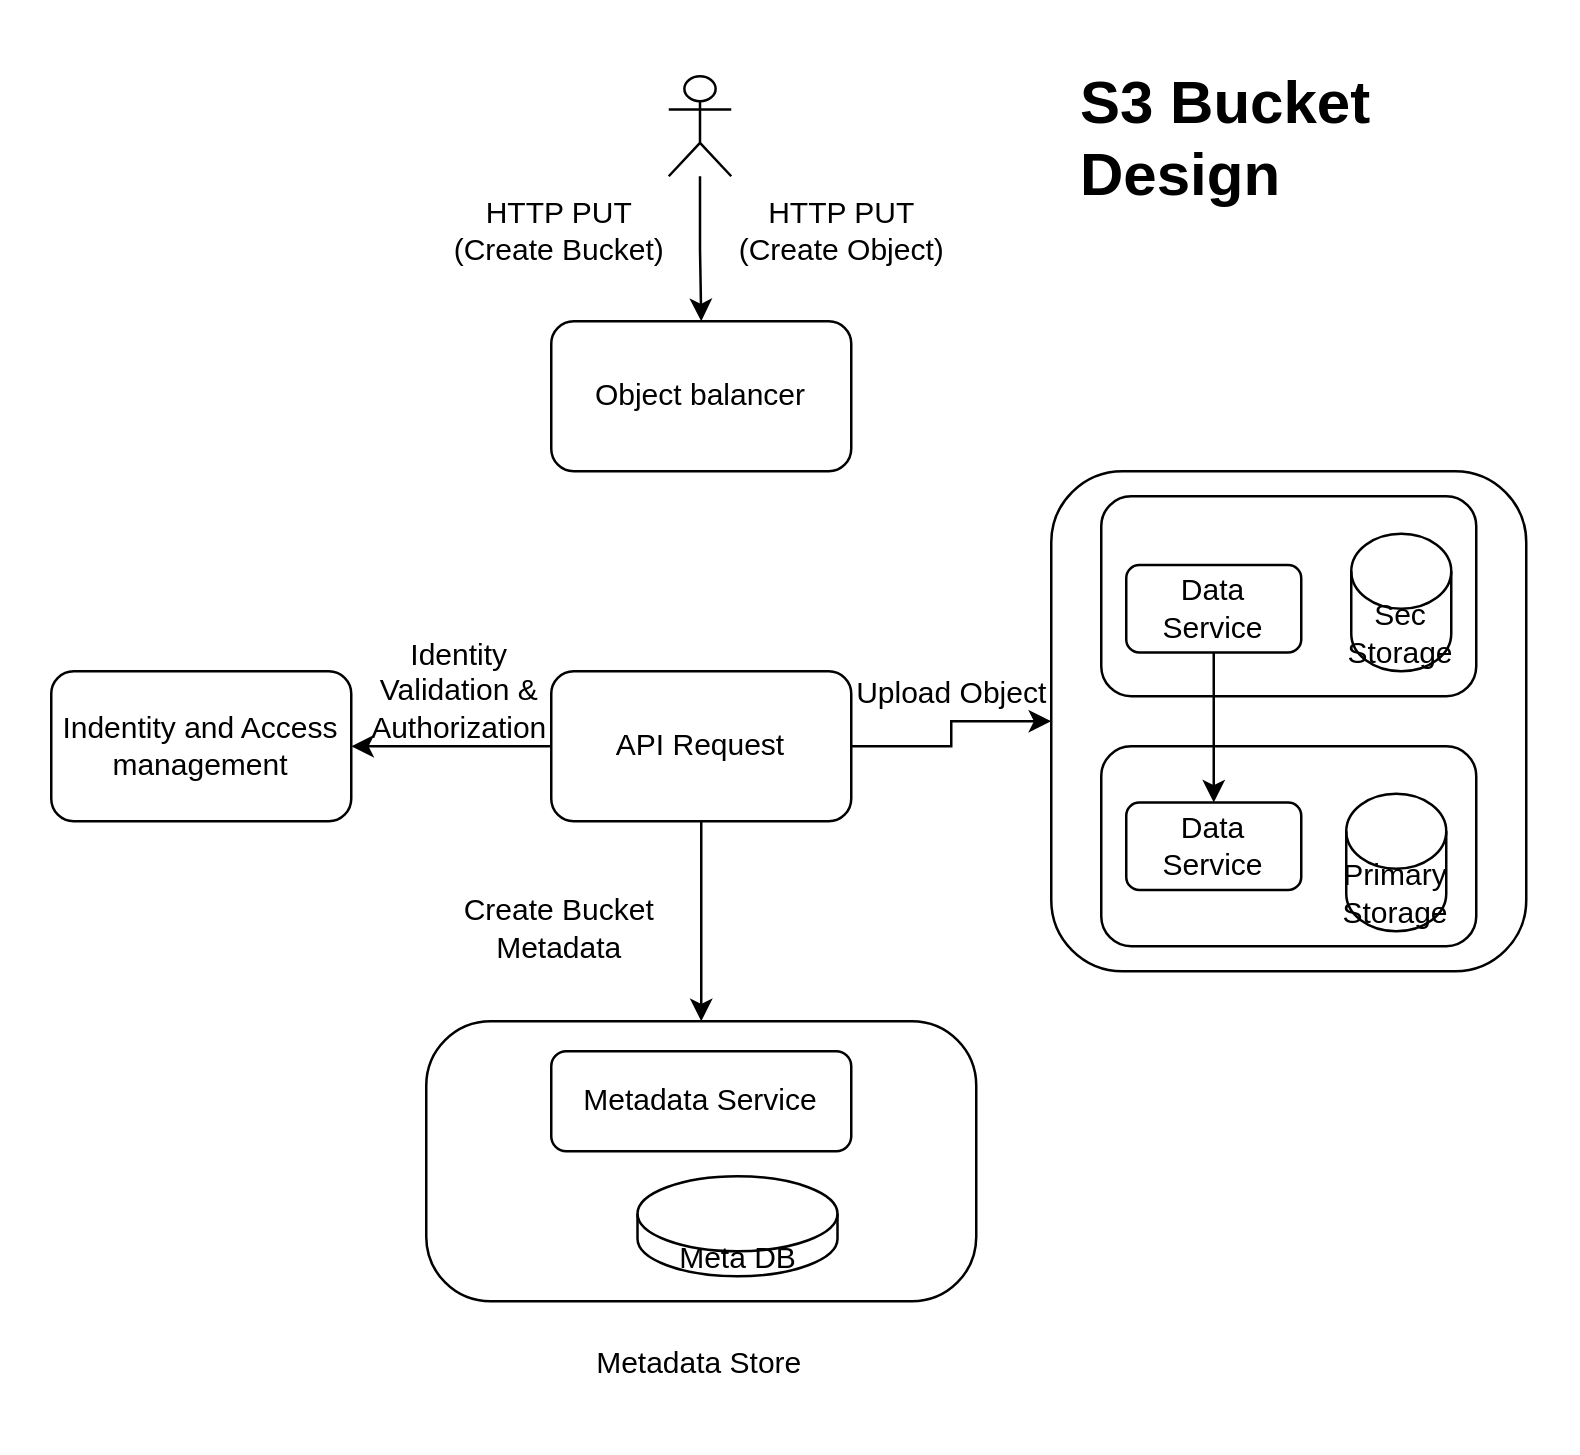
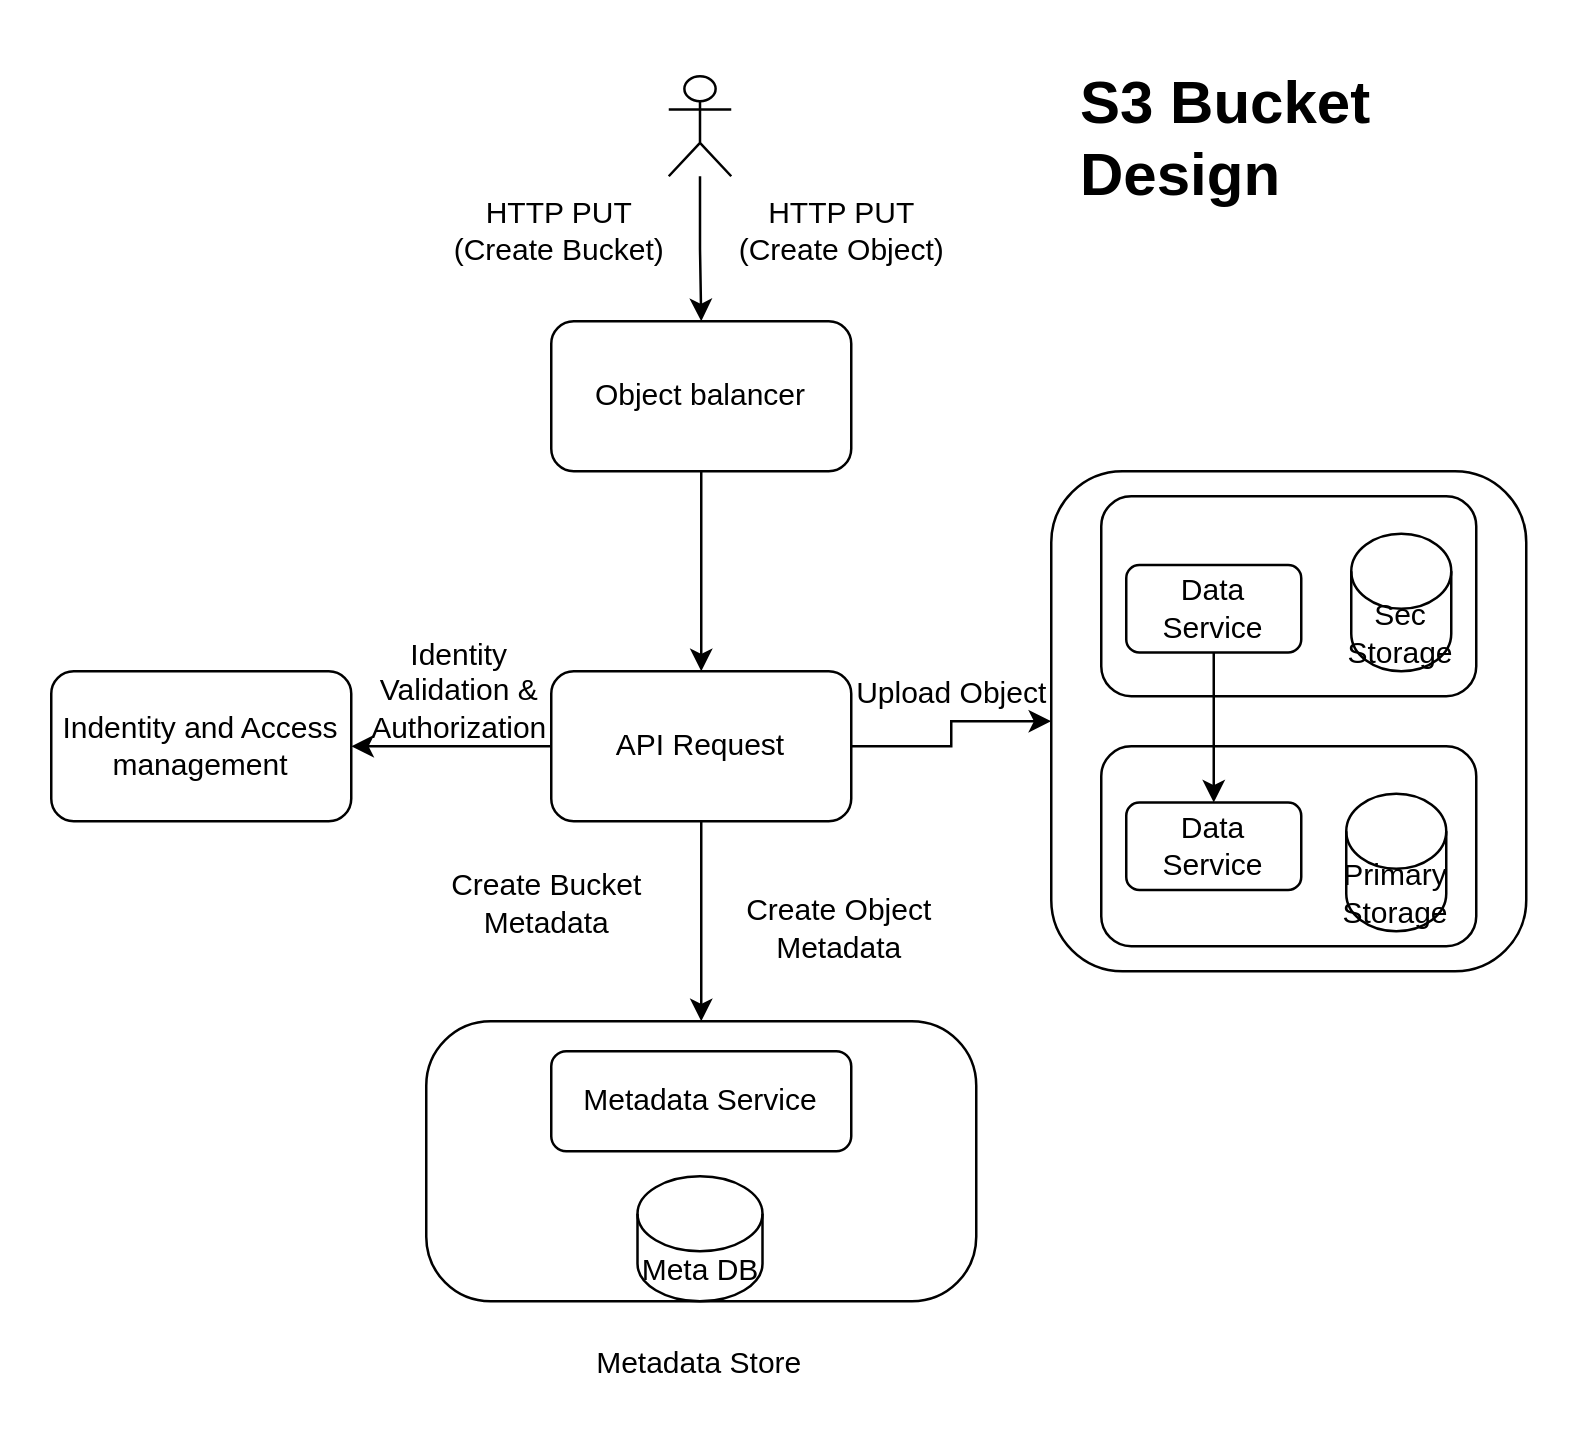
edge "Object balancer" -> "API Request": added
node "Create Bucket Metadata": moved (560, 928) -> (548, 903)
node "Create Object Metadata": added
node "Meta DB": size 200x100 -> 125x125
